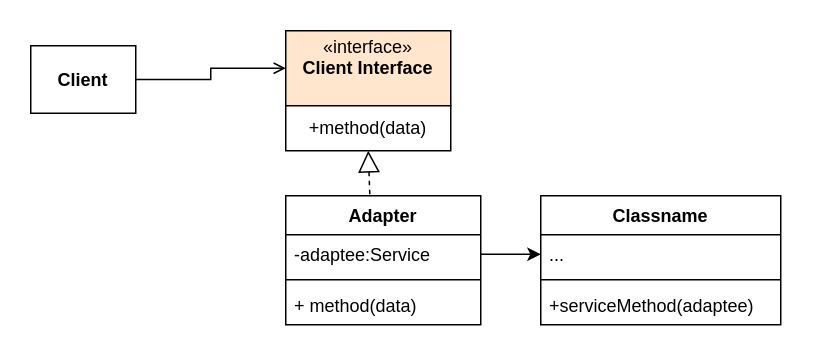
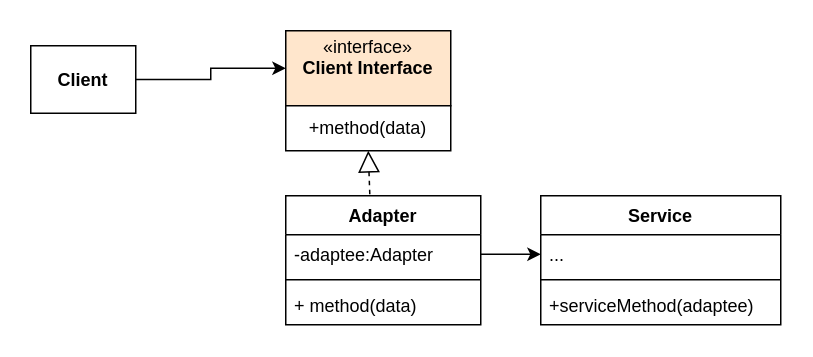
edge "Client" -> "«interface» Client Interface": arrowhead open -> classic
node "Classname": label "Classname" -> "Service"
node "-adaptee:Service": label "-adaptee:Service" -> "-adaptee:Adapter"
